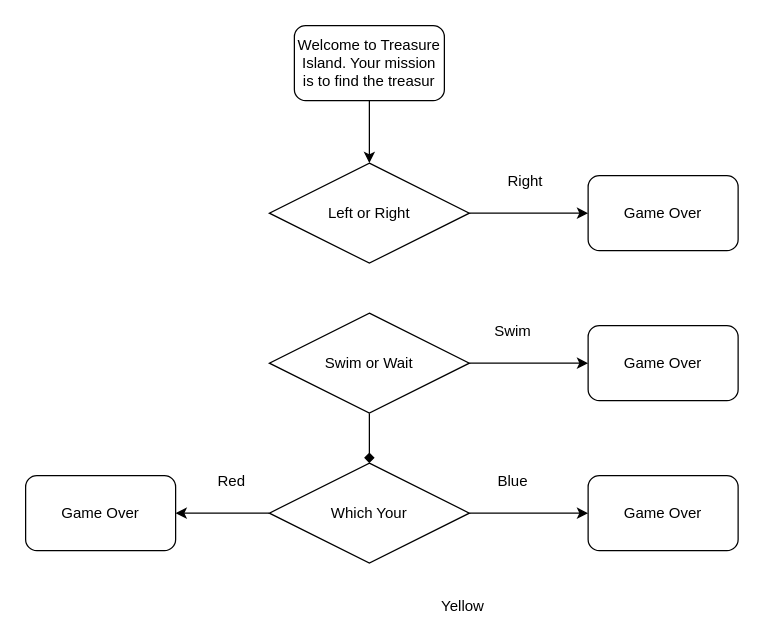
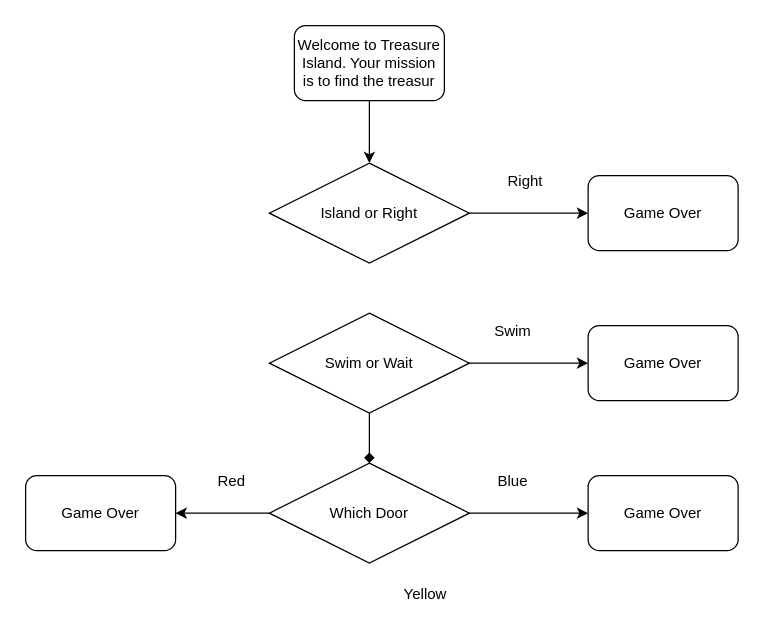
node "Left or Right": label "Left or Right" -> "Island or Right"
node "Which Your": label "Which Your" -> "Which Door"
node "Yellow": moved (463, 607) -> (426, 594)
